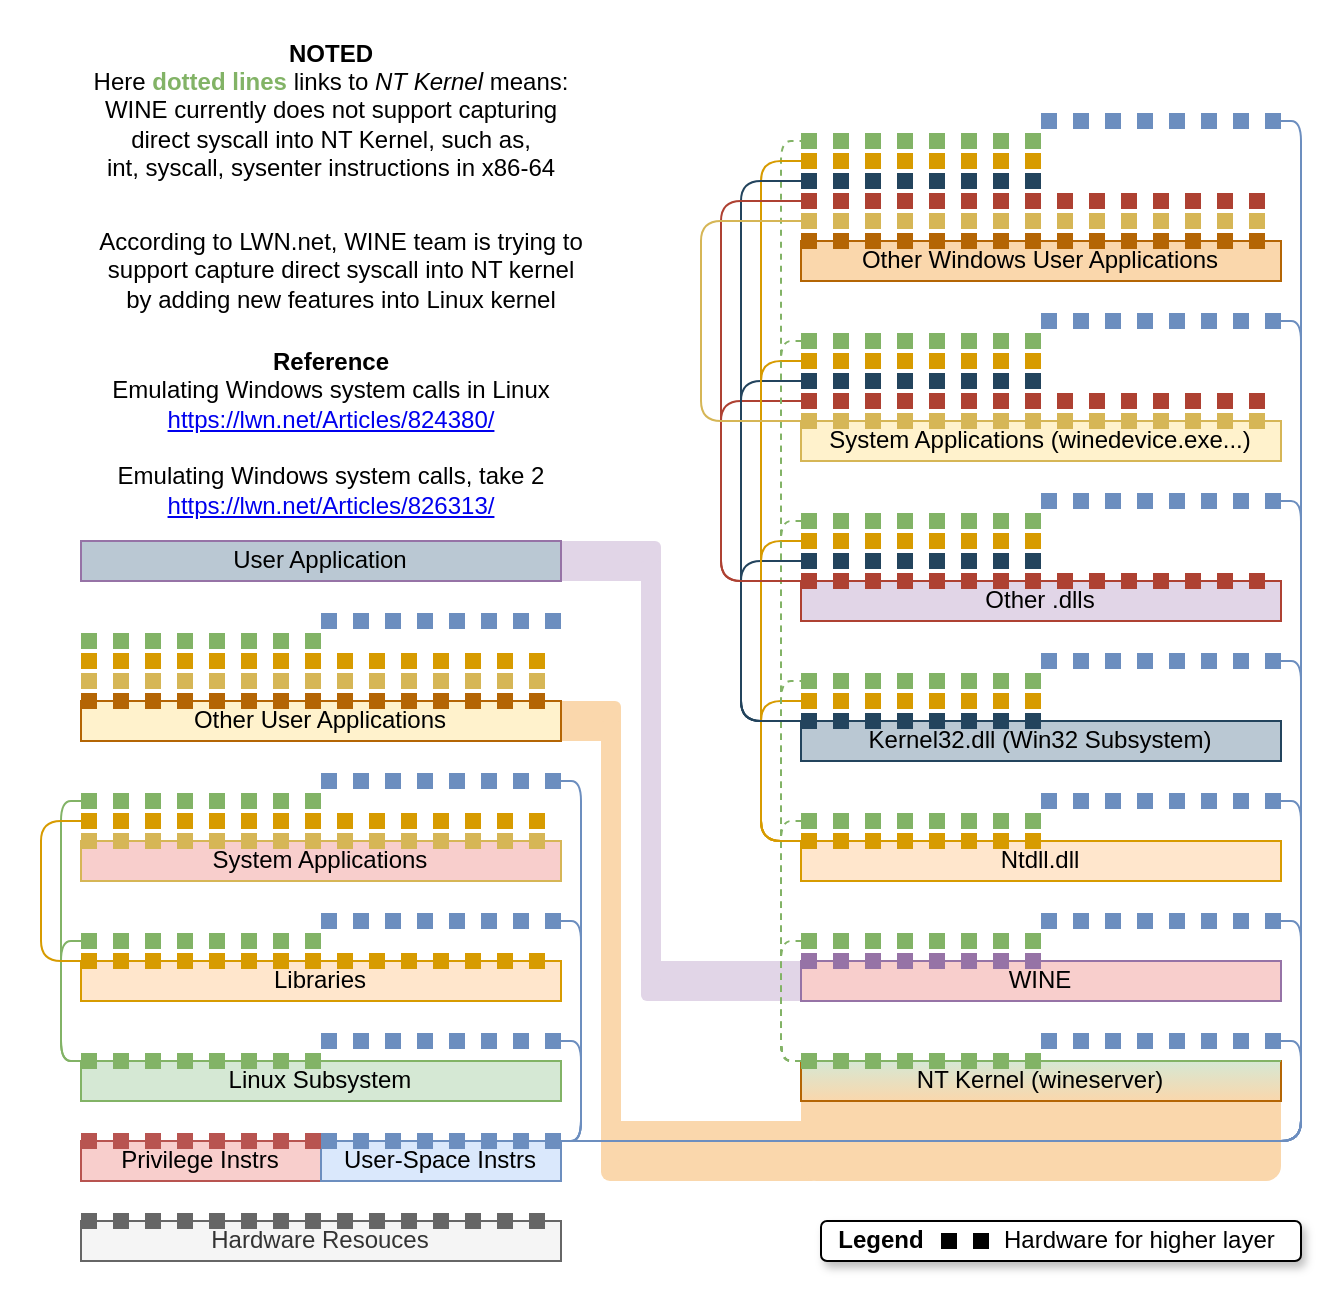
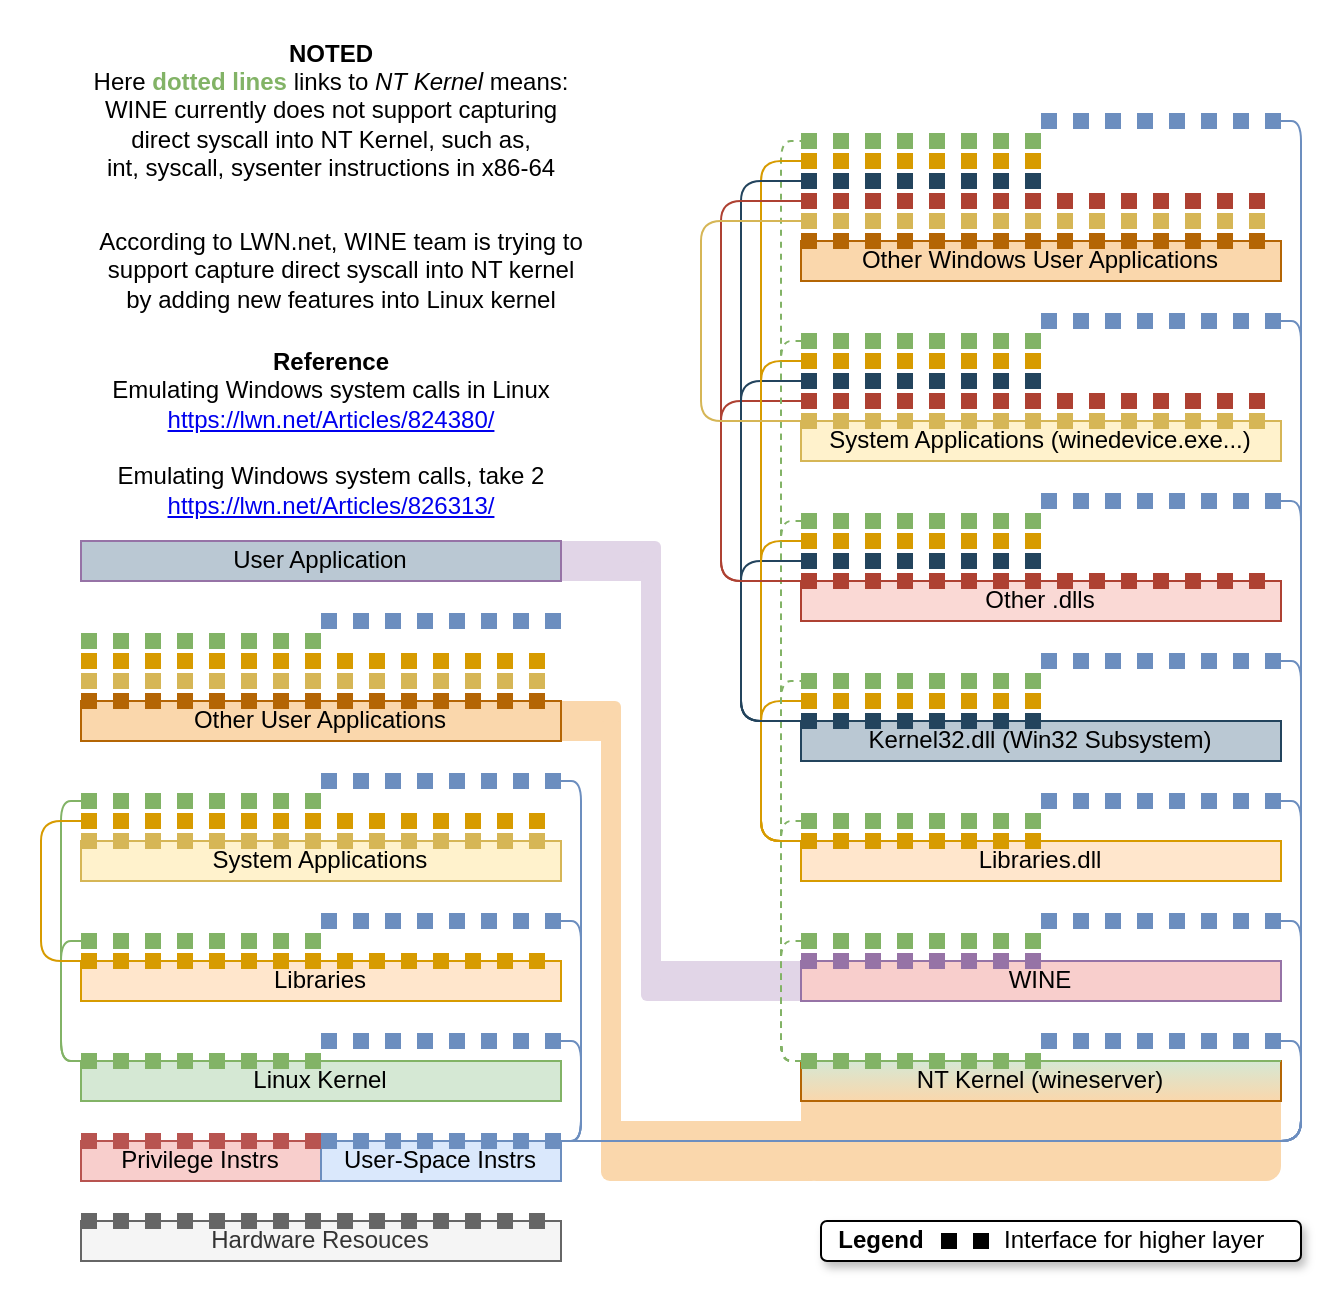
node "Other .dlls": fillcolor #e1d5e7 -> #fad9d5
node "Other User Applications": fillcolor #fff2cc -> #fad7ac
node "System Applications": fillcolor #f8cecc -> #fff2cc
node "Ntdll.dll": label "Ntdll.dll" -> "Libraries.dll"
node "Linux Subsystem": label "Linux Subsystem" -> "Linux Kernel"
node "Hardware for higher layer": label "Hardware for higher layer" -> "Interface for higher layer"
